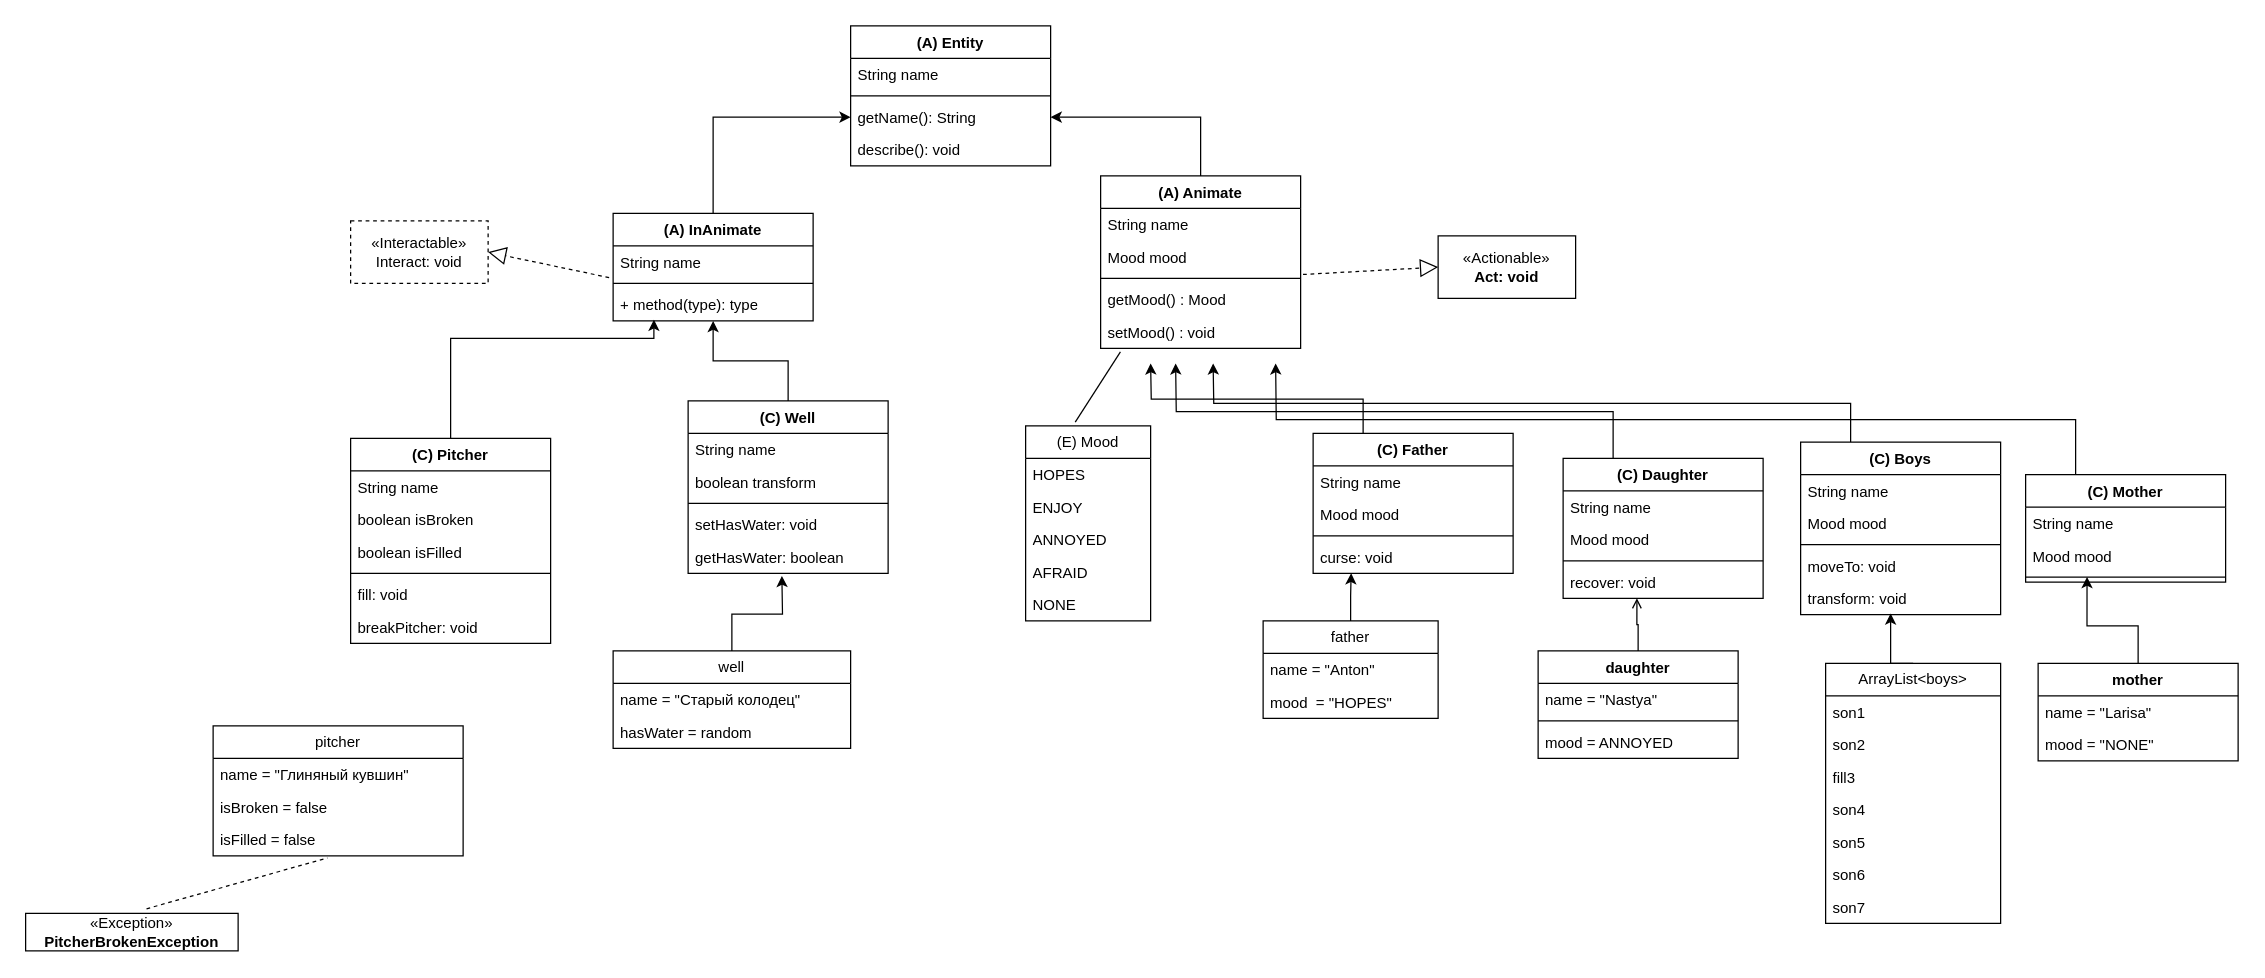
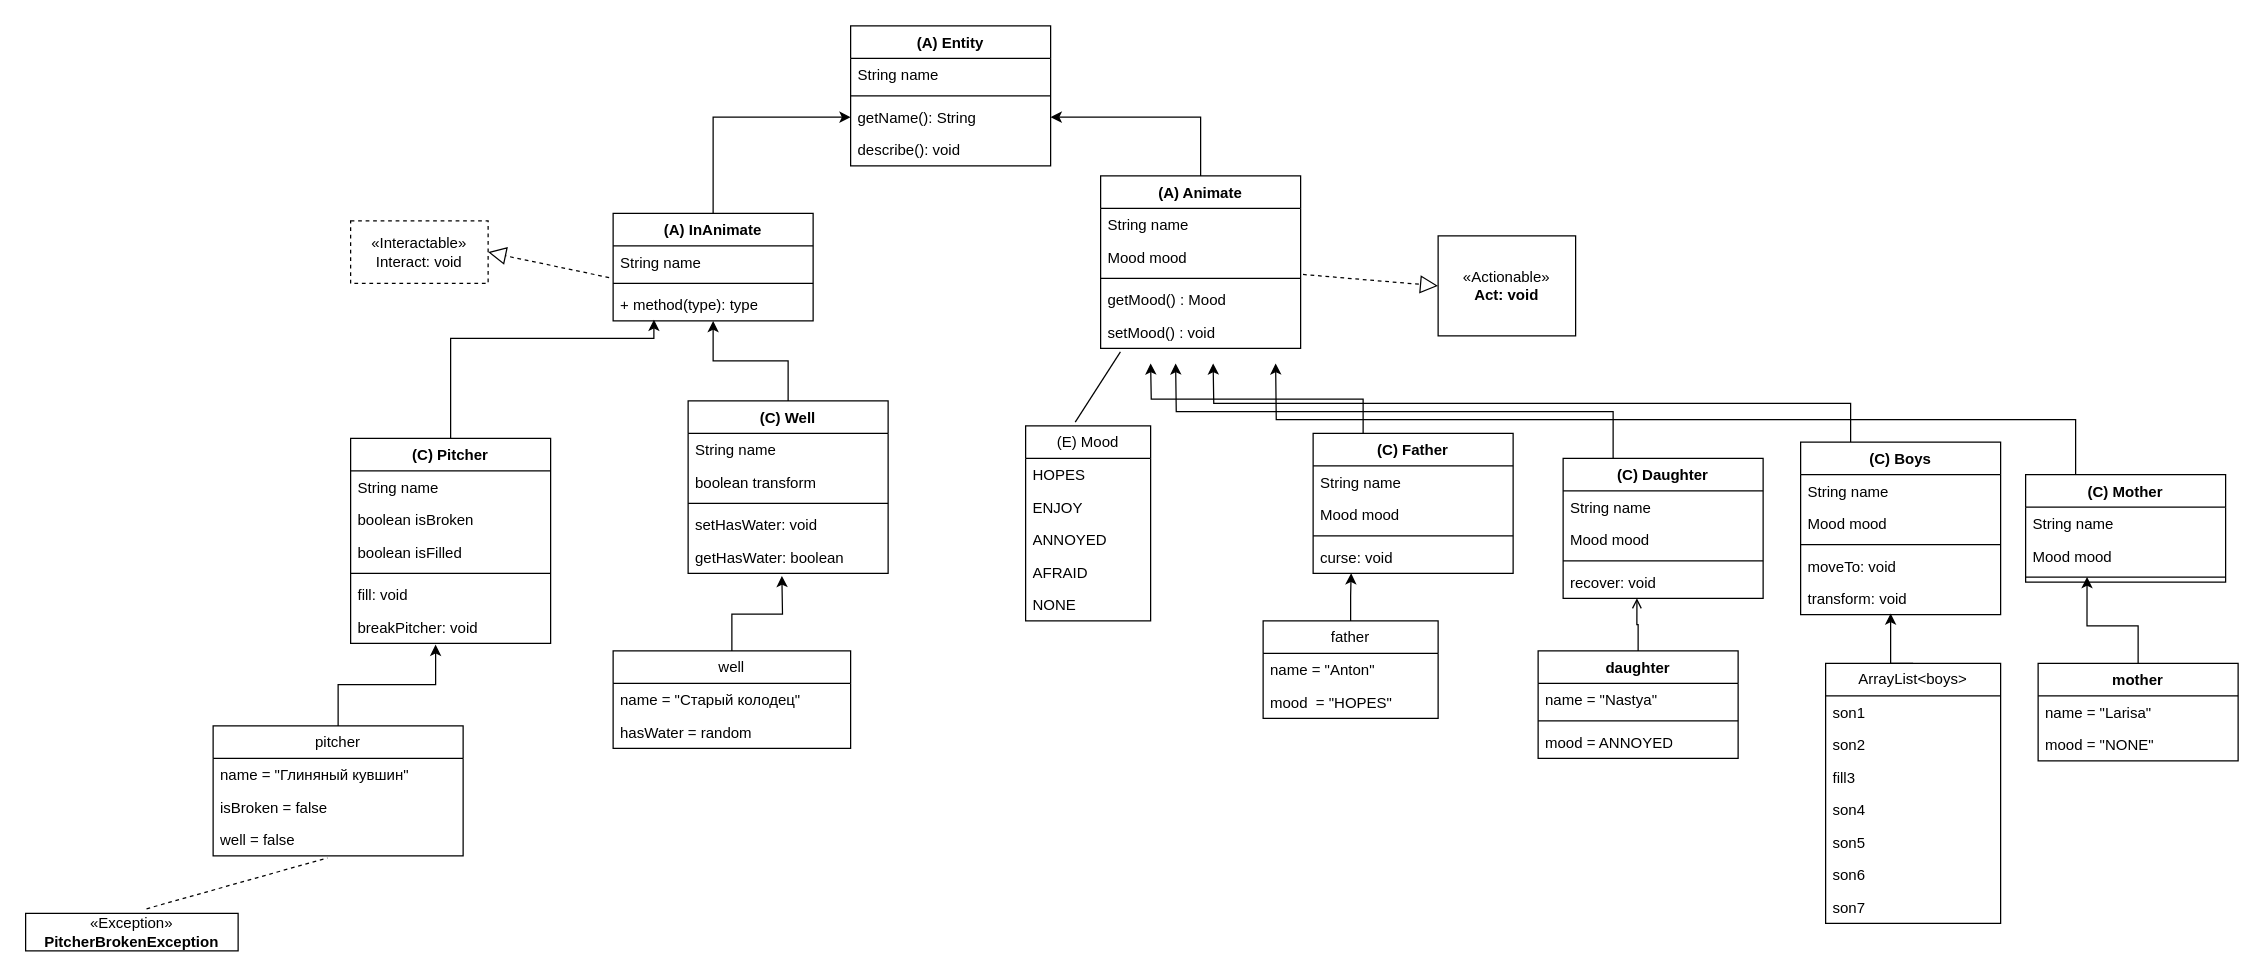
node "«Actionable» Act: void": size 138x63 -> 138x100
edge "pitcher" -> "breakPitcher: void": added
node "isFilled = false": label "isFilled = false" -> "well = false"
